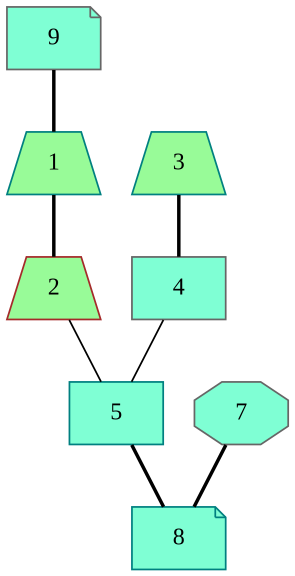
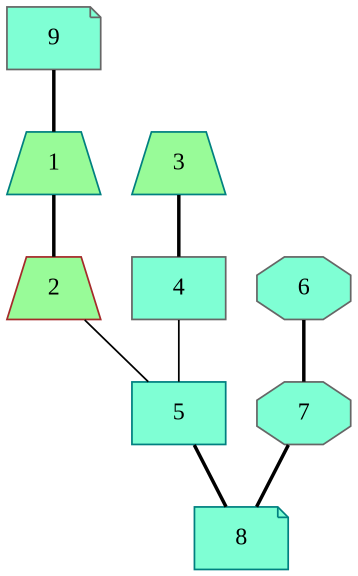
node "6": added
